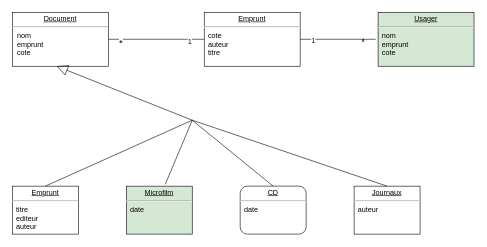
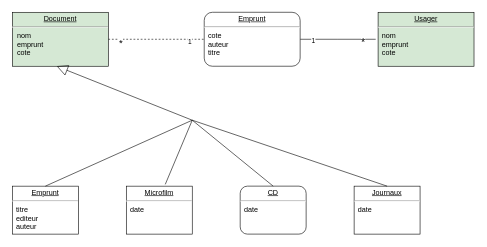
node "Document nom emprunt cote": fillcolor #ffffff -> #d5e8d4
edge "Document nom emprunt cote" -- "Emprunt cote auteur titre": style solid -> dashed
node "Emprunt cote auteur titre": shape rectangle -> rounded rectangle
node "Journaux auteur": label "Journaux auteur" -> "Journaux date"
node "Microfilm date": fillcolor #d5e8d4 -> #ffffff
